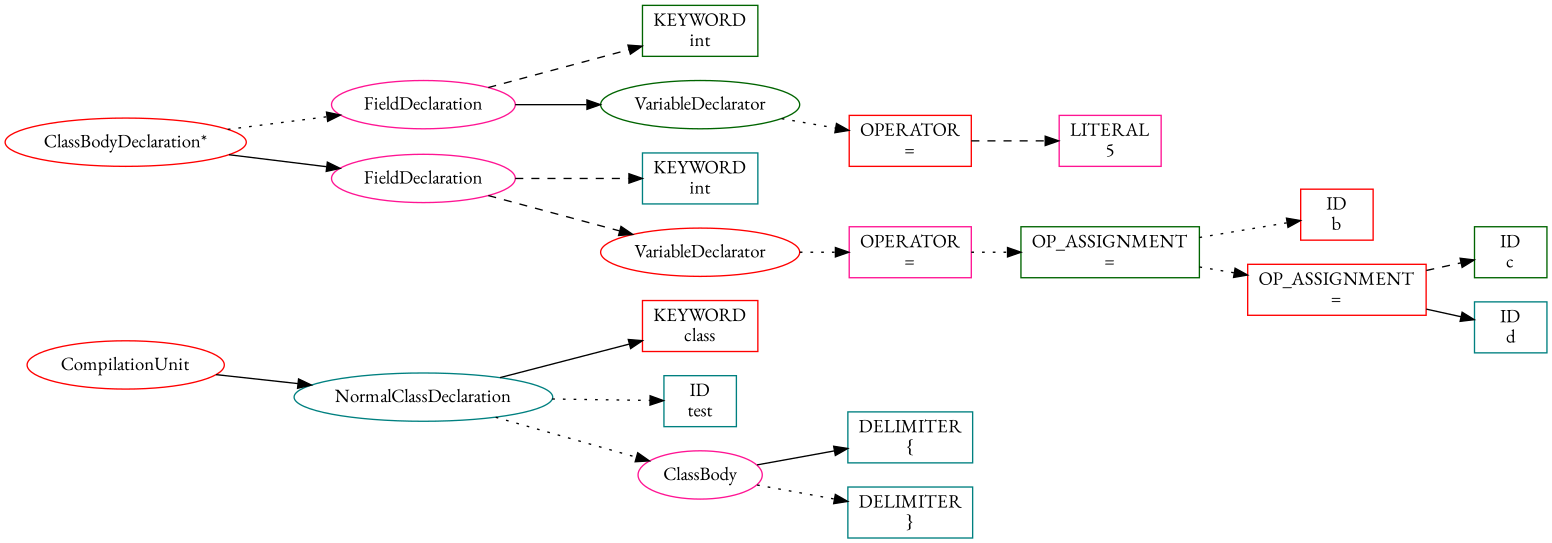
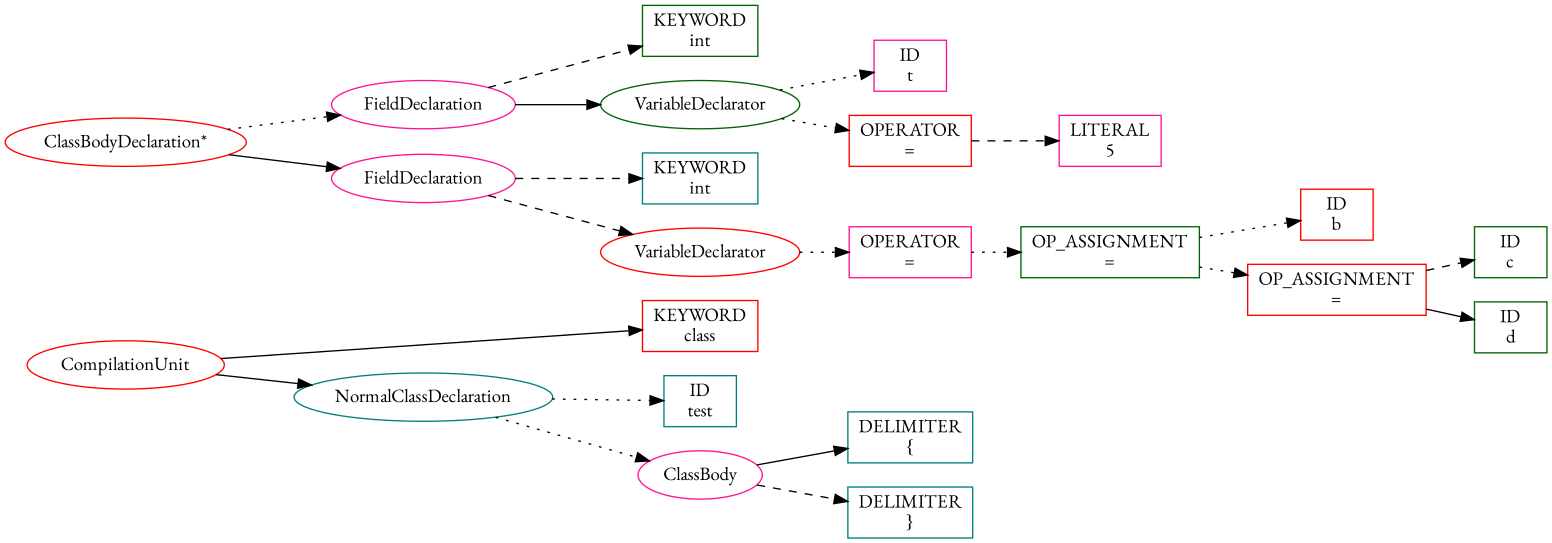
node "ID t": added
node "ID d": color teal -> darkgreen
edge "NormalClassDeclaration" -> "KEYWORD class": now "CompilationUnit" -> "KEYWORD class"
edge "ClassBody" -> "DELIMITER }": style dotted -> dashed
